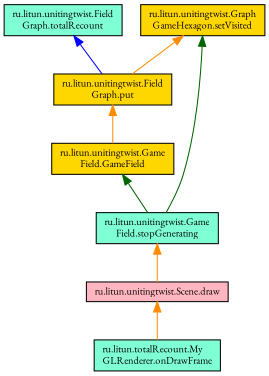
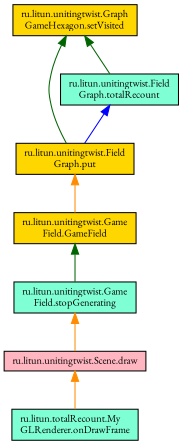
edge "ru.litun.unitingtwist.Field Graph.put" -> "ru.litun.unitingtwist.Graph GameHexagon.setVisited": color darkorange -> darkgreen
edge "ru.litun.unitingtwist.Game Field.stopGenerating" -> "ru.litun.unitingtwist.Graph GameHexagon.setVisited": now "ru.litun.unitingtwist.Field Graph.totalRecount" -> "ru.litun.unitingtwist.Graph GameHexagon.setVisited"
